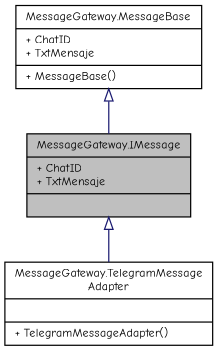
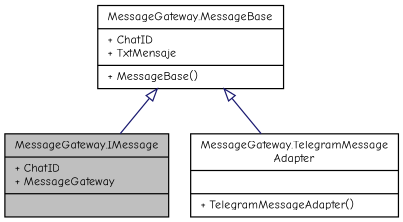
node "MessageGateway.IMessage": text "+ TxtMensaje" -> "+ MessageGateway"
edge "MessageGateway.TelegramMessage" -> "MessageGateway.IMessage": now "MessageGateway.TelegramMessage" -> "MessageGateway.MessageBase"
